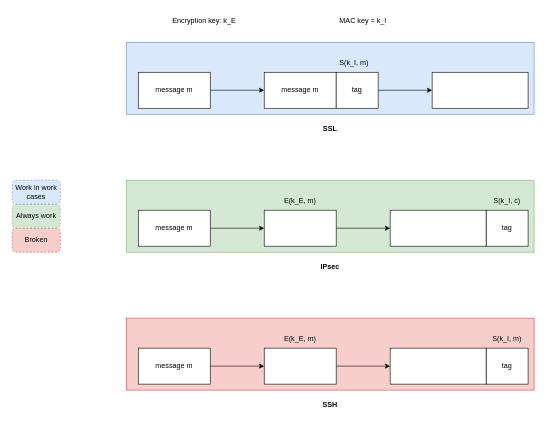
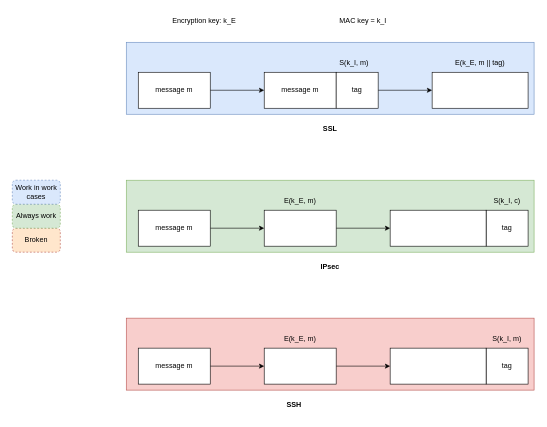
node "E(k_E, m || tag)": added
node "Broken": fillcolor #f8cecc -> #ffe6cc
node "SSH": moved (330, 405) -> (294, 405)
